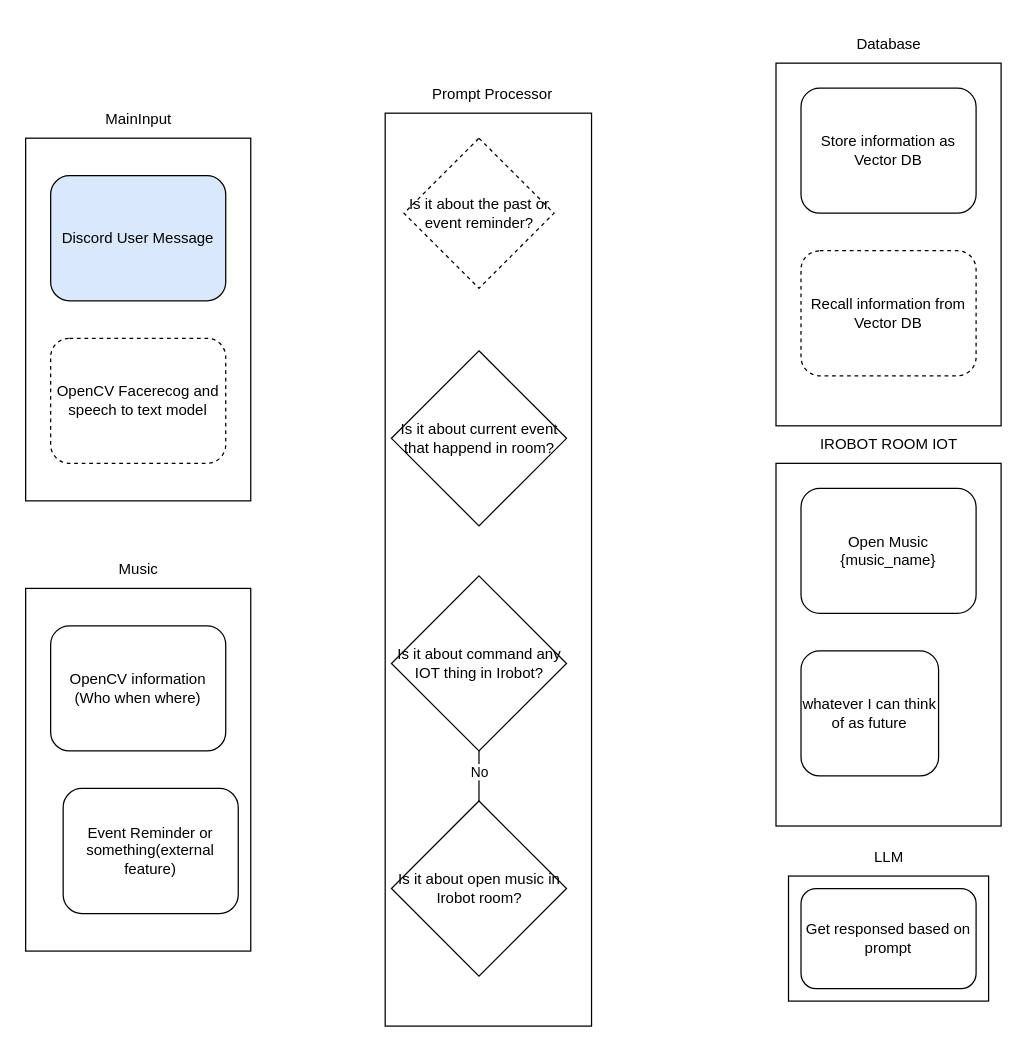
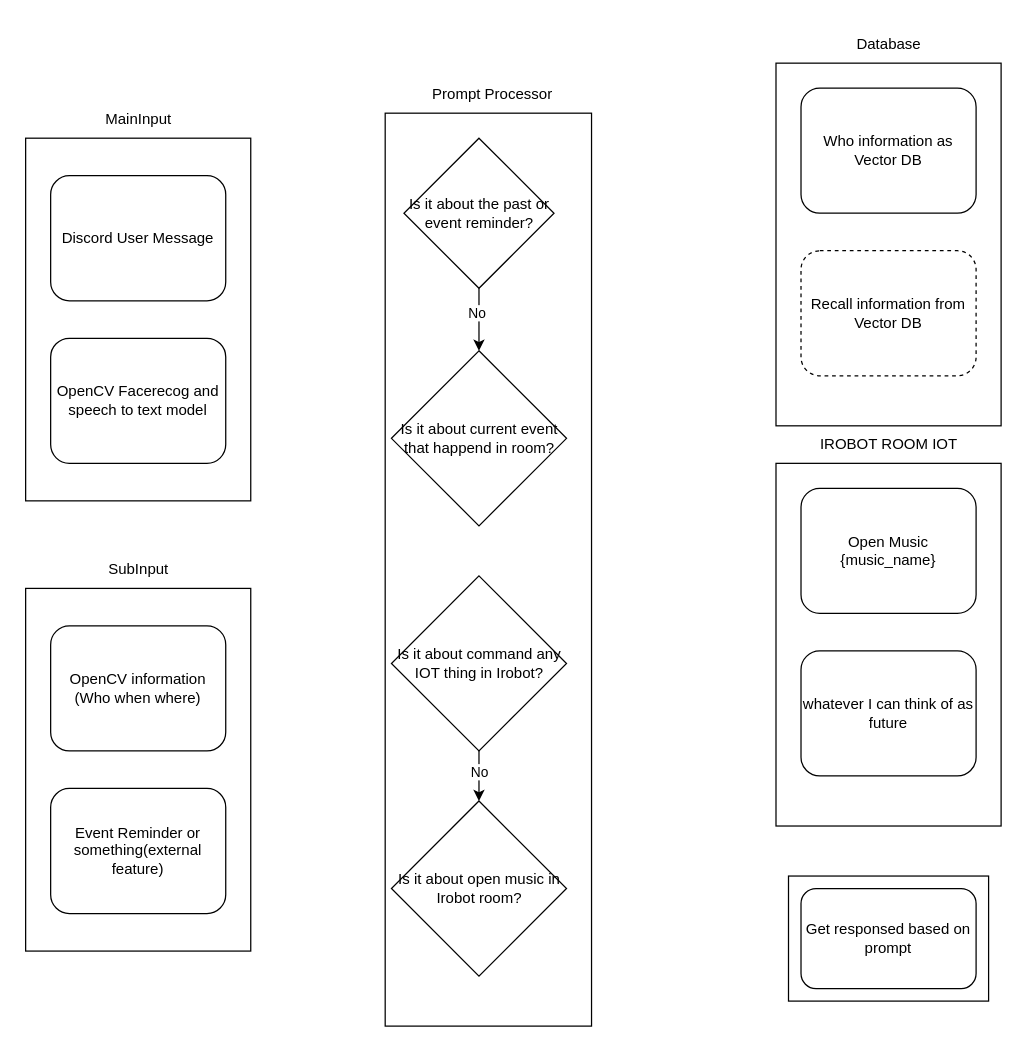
node "Store information as Vector DB": label "Store information as Vector DB" -> "Who information as Vector DB"
node "Is it about the past or event reminder?": style dashed -> solid
node "Discord User Message": fillcolor #dae8fc -> #ffffff
edge "Is it about the past or event reminder?" -> "Is it about current event that happend in room?": added, label "No"
node "OpenCV Facerecog and speech to text model": style dashed -> solid
node "Music": label "Music" -> "SubInput"
node "whatever I can think of as future": size 138x125 -> 175x125
edge "Is it about command any IOT thing in Irobot?" -- "Is it about open music in Irobot room?": arrowhead none -> classic
node "Event Reminder or something(external feature)": moved (151, 851) -> (138, 851)
node "LLM": removed
